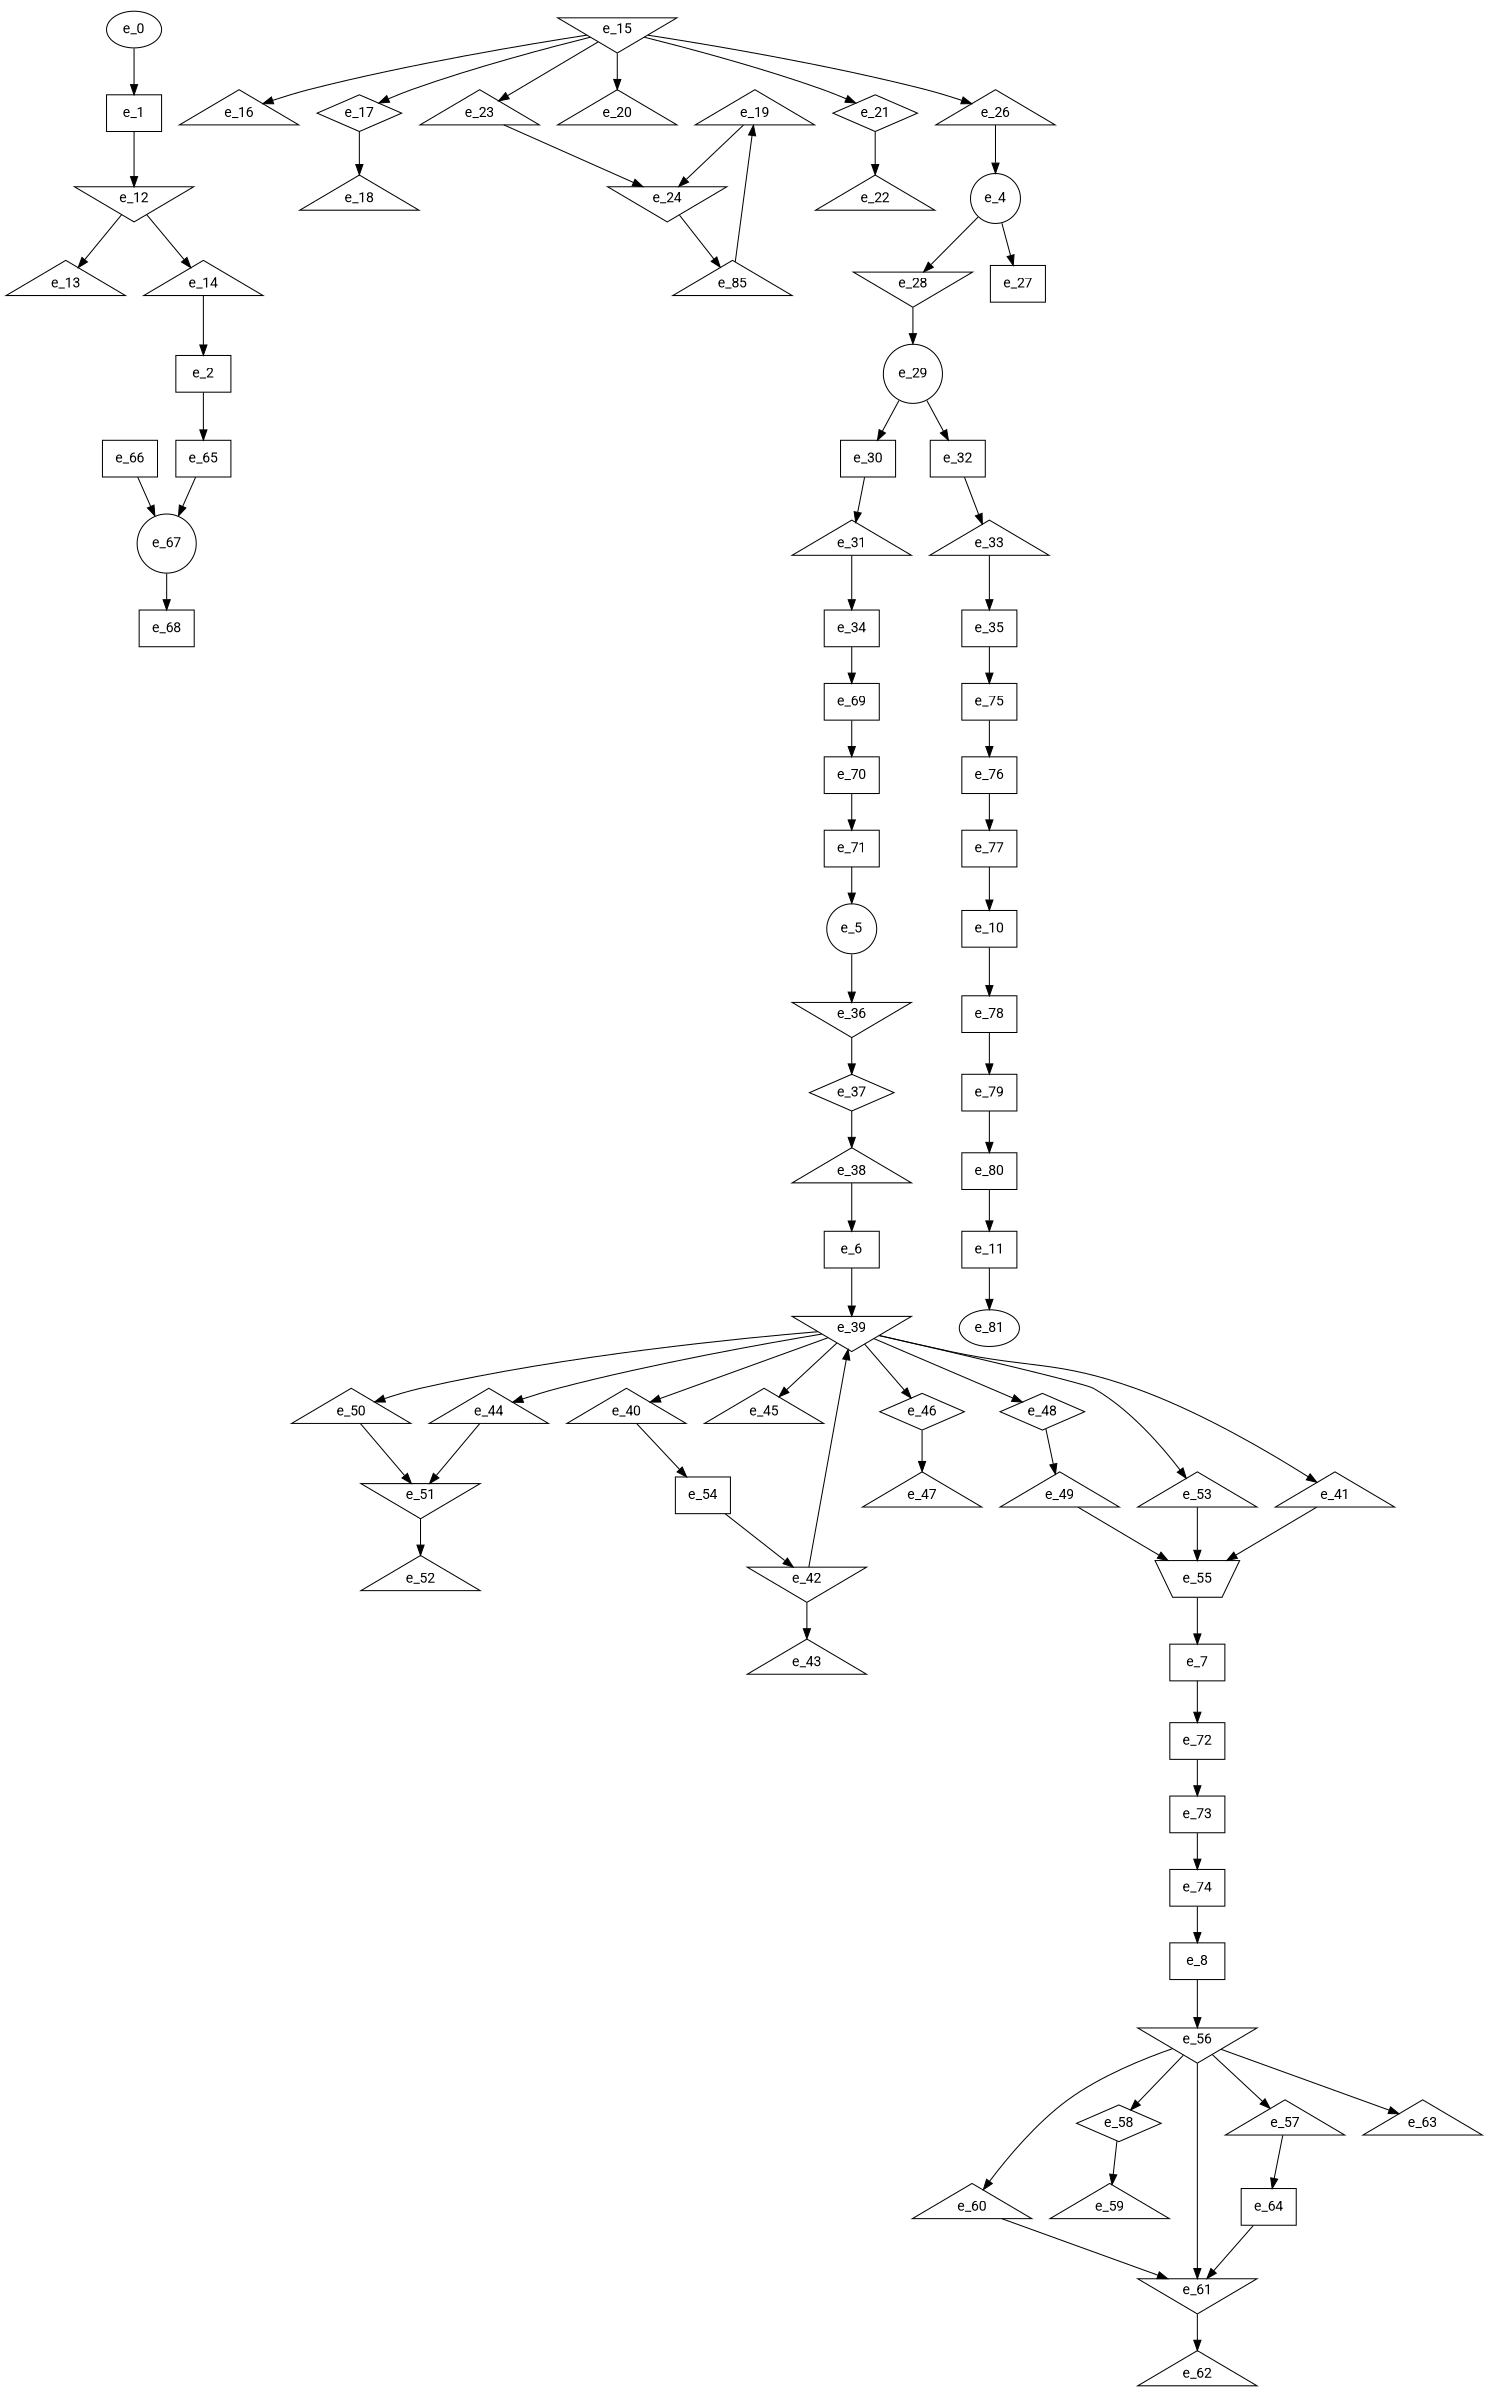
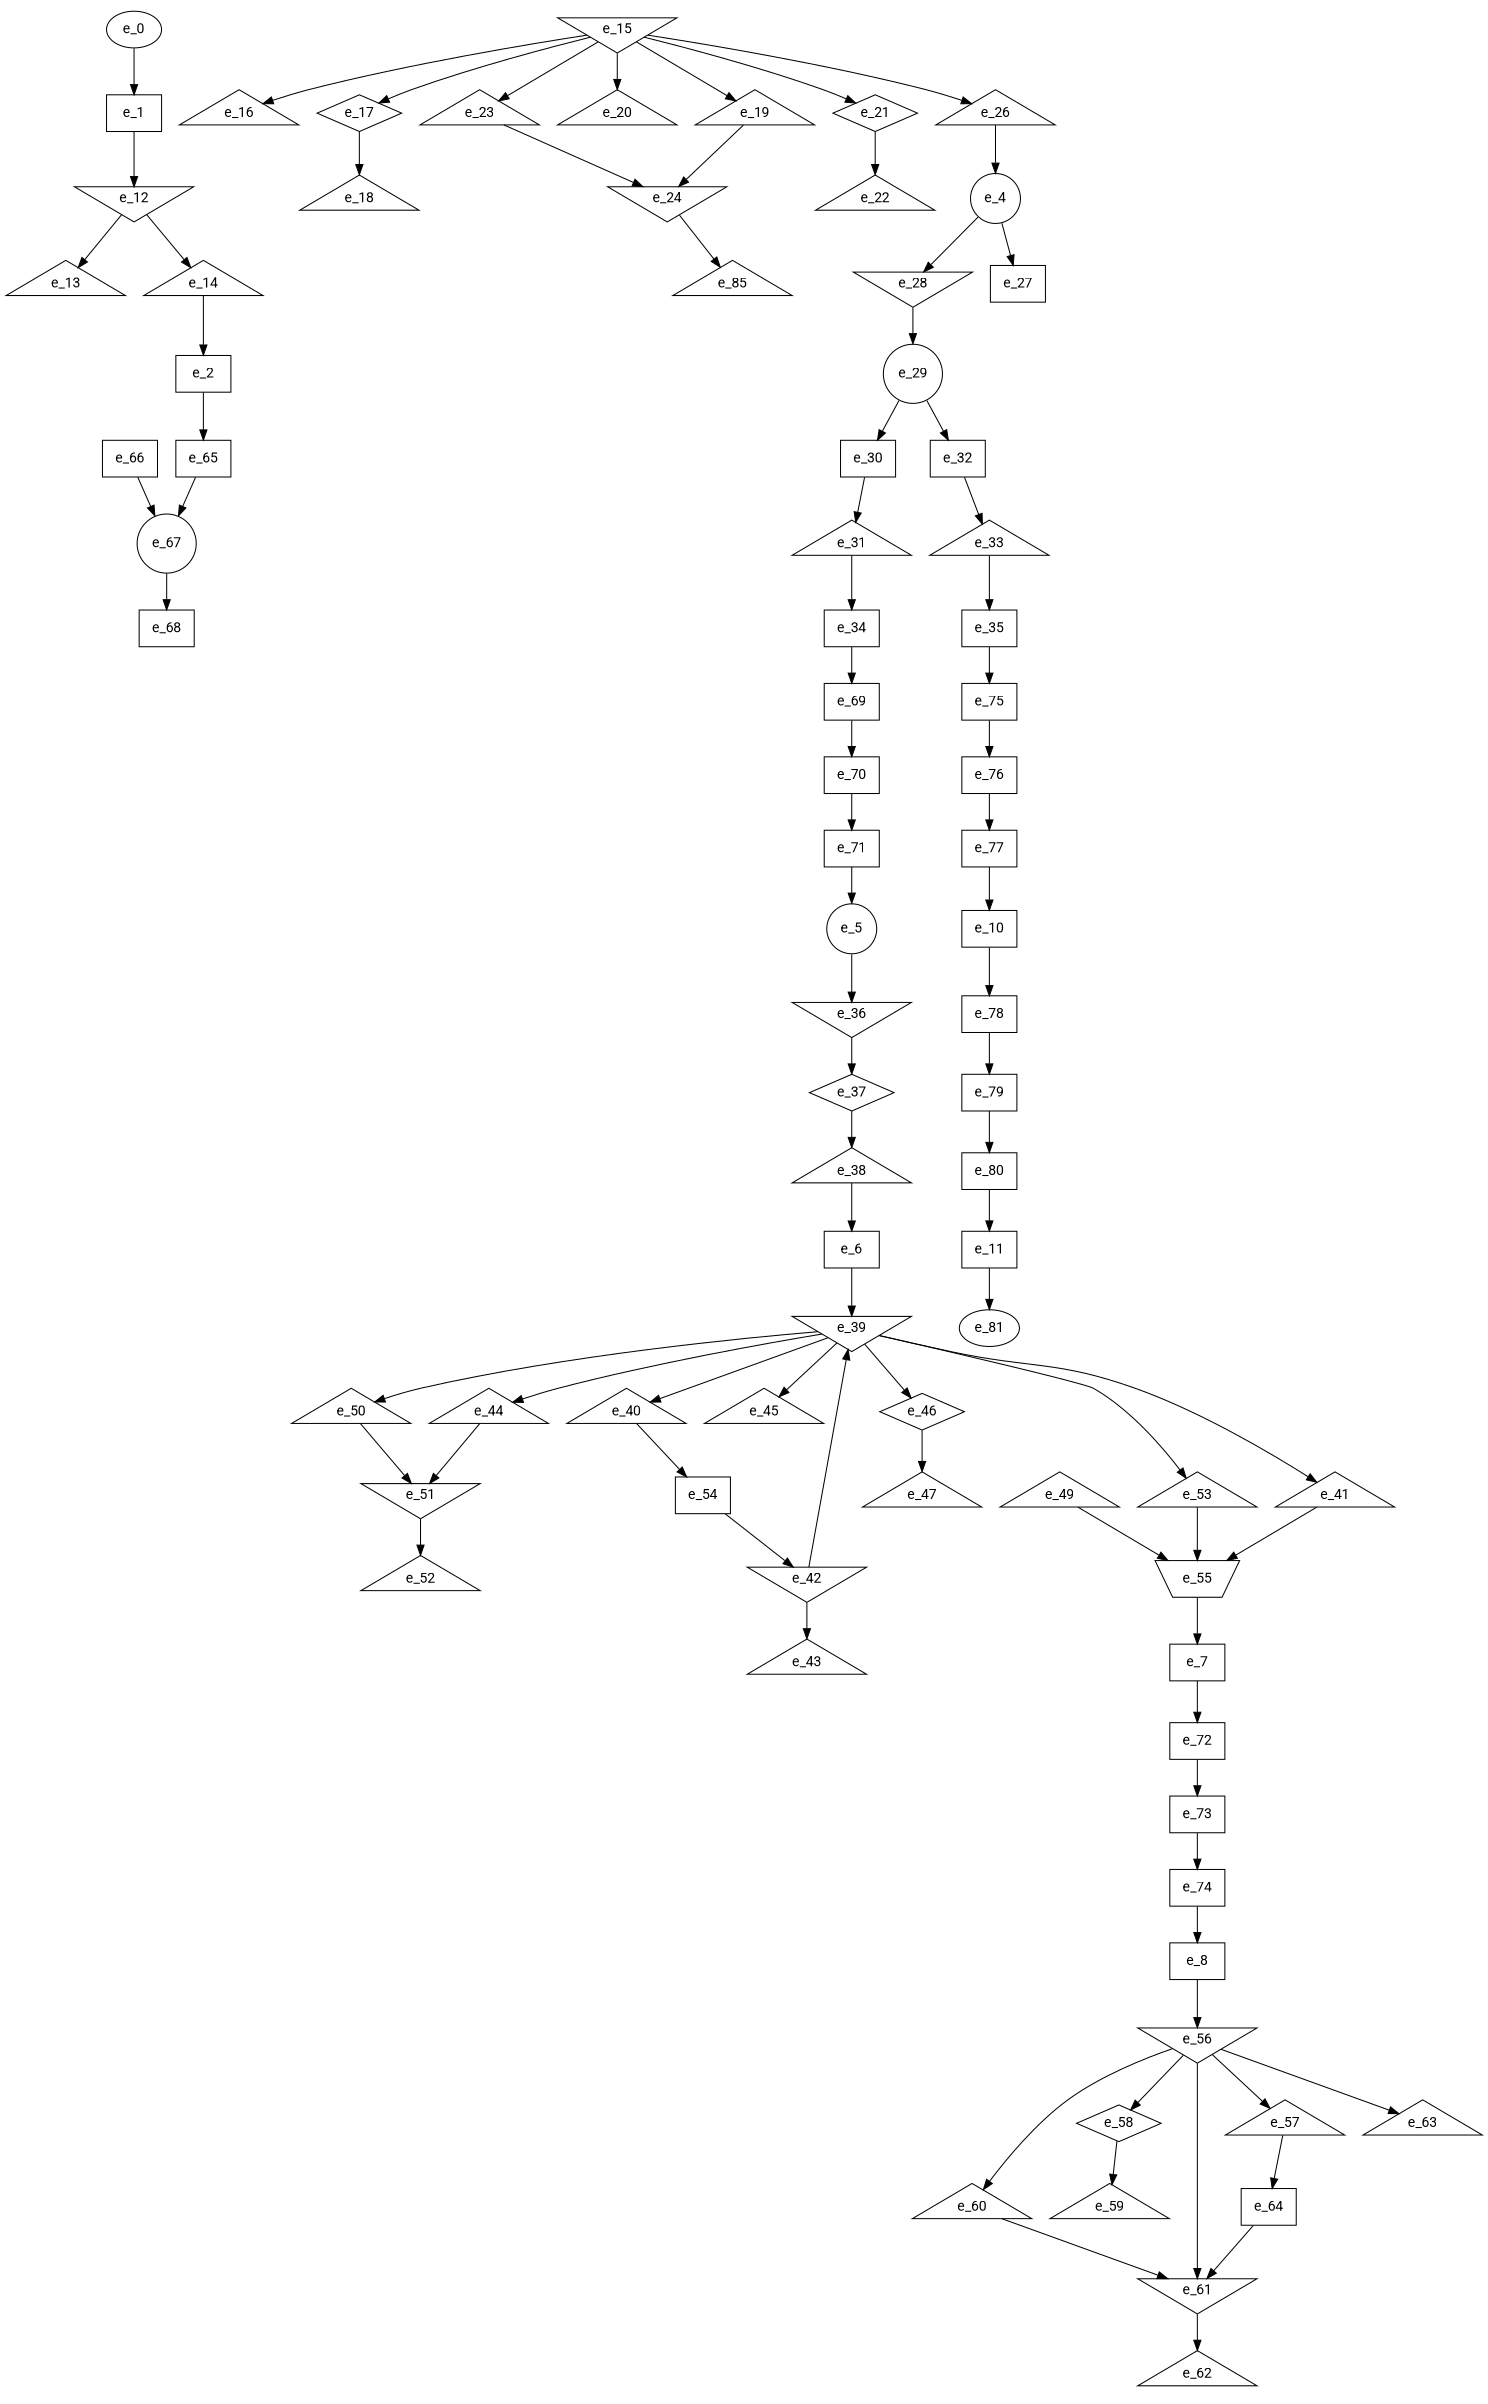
edge "e_85" -> "e_19": now "e_15" -> "e_19"
node "e_48": removed
